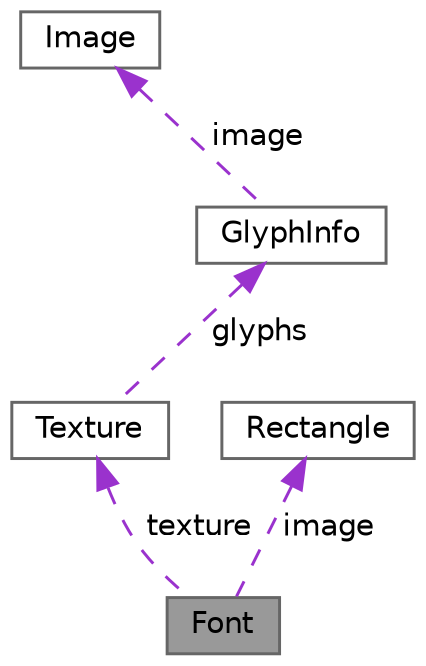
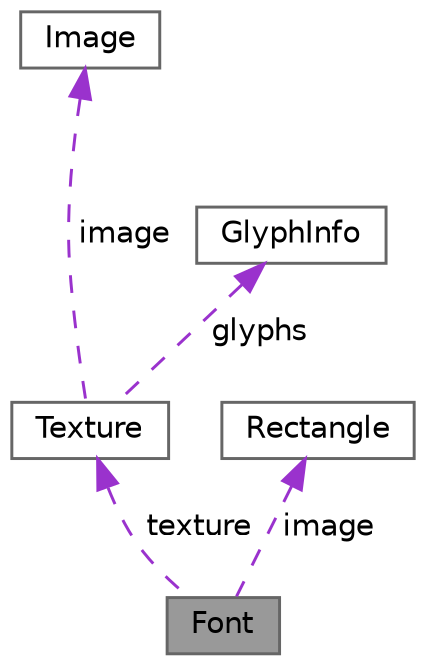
edge "GlyphInfo" -> "Image": now "Texture" -> "Image"
